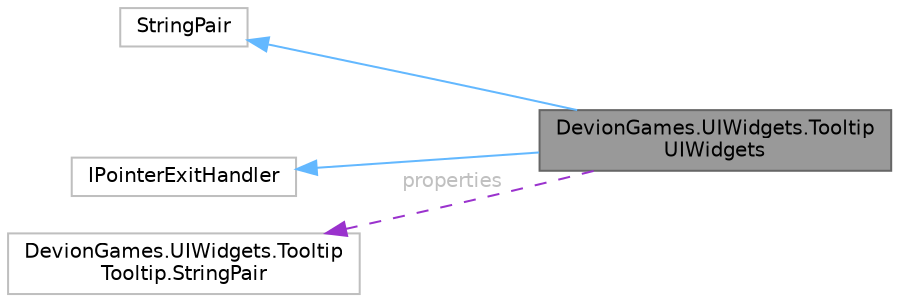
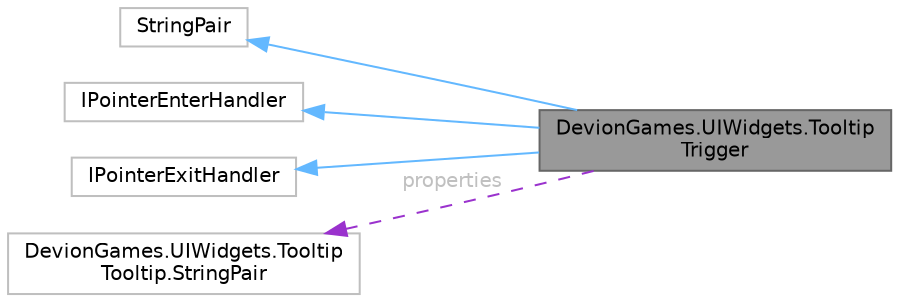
node "IPointerEnterHandler": added
node "DevionGames.UIWidgets.Tooltip UIWidgets": label "DevionGames.UIWidgets.Tooltip UIWidgets" -> "DevionGames.UIWidgets.Tooltip Trigger"
